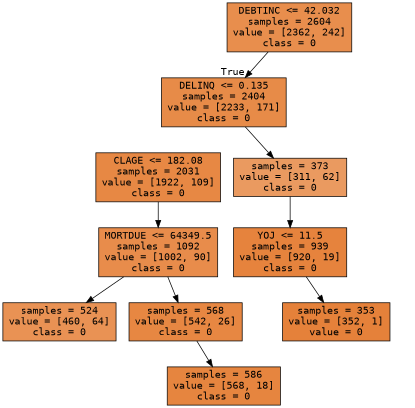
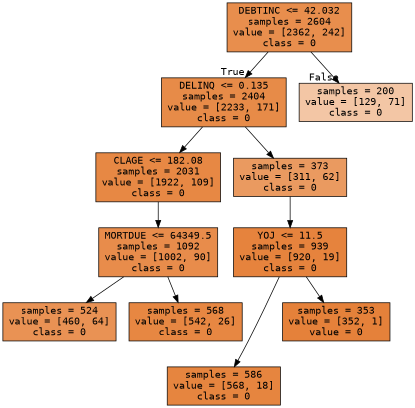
node "samples = 200 value = [129, 71] class = 0": added
edge "DELINQ <= 0.135 samples = 2404 value = [2233, 171] class = 0" -> "CLAGE <= 182.08 samples = 2031 value = [1922, 109] class = 0": added
edge "samples = 568 value = [542, 26] class = 0" -> "samples = 586 value = [568, 18] class = 0": now "YOJ <= 11.5 samples = 939 value = [920, 19] class = 0" -> "samples = 586 value = [568, 18] class = 0"
